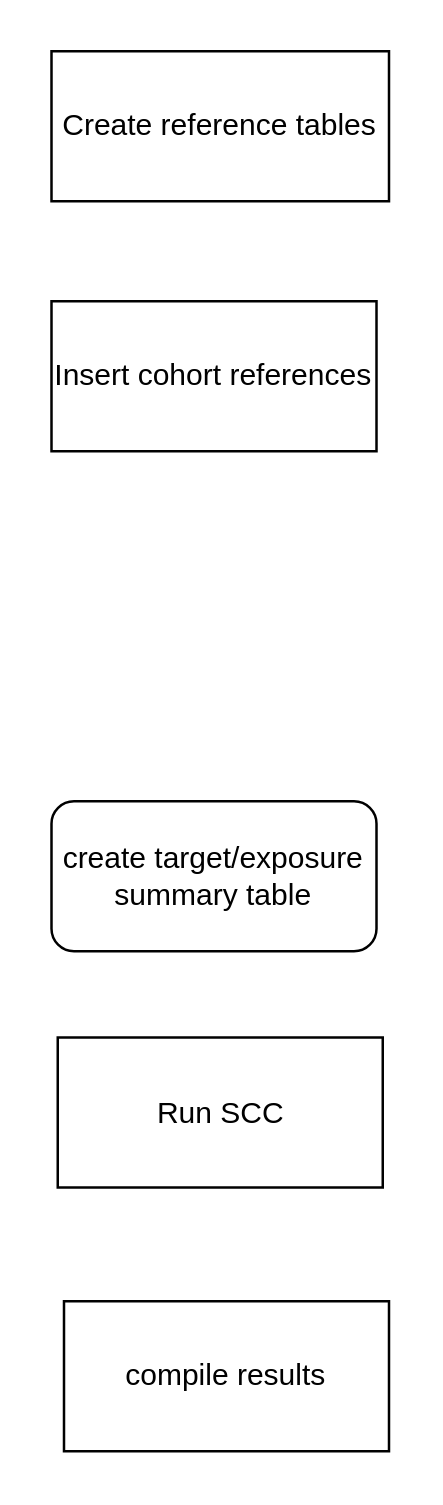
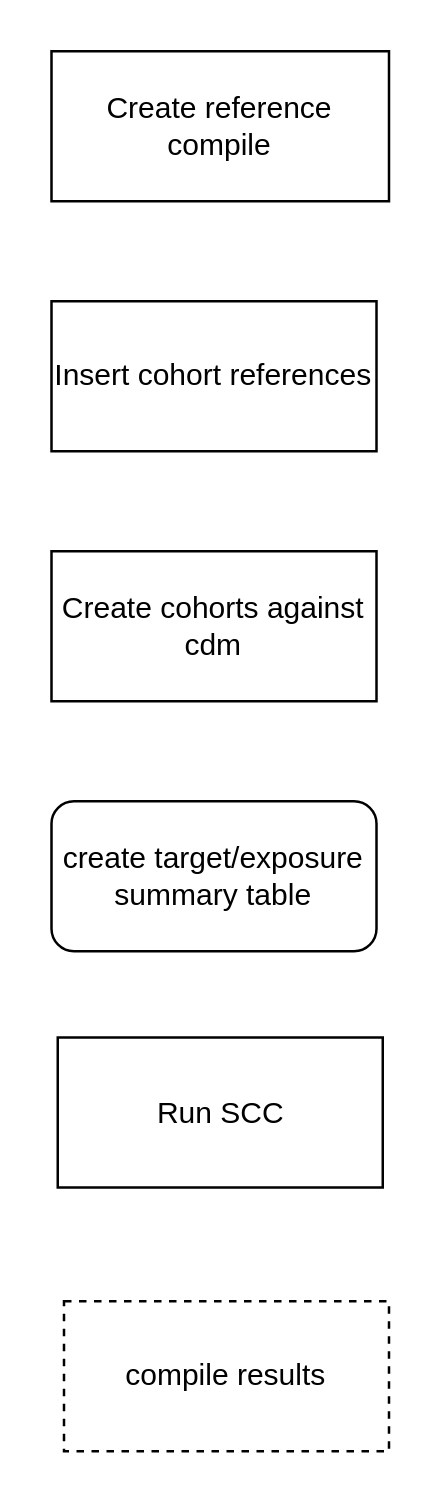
node "Create reference tables": label "Create reference tables" -> "Create reference compile"
node "Create cohorts against cdm": added
node "compile results": style solid -> dashed
